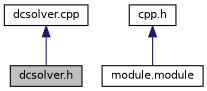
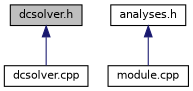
node "cpp.h": label "cpp.h" -> "analyses.h"
edge "dcsolver.h" -> "dcsolver.cpp": reversed
node "module.module": label "module.module" -> "module.cpp"
